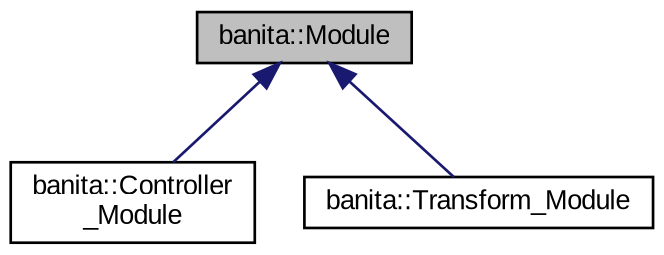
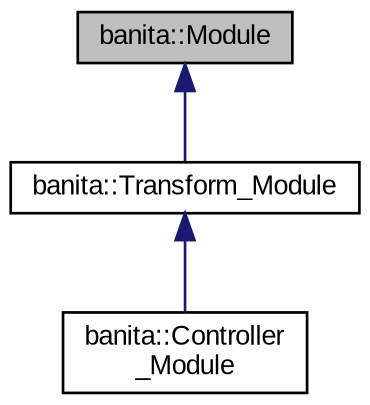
edge "banita::Controller _Module" -> "banita::Module": now "banita::Controller _Module" -> "banita::Transform_Module"
